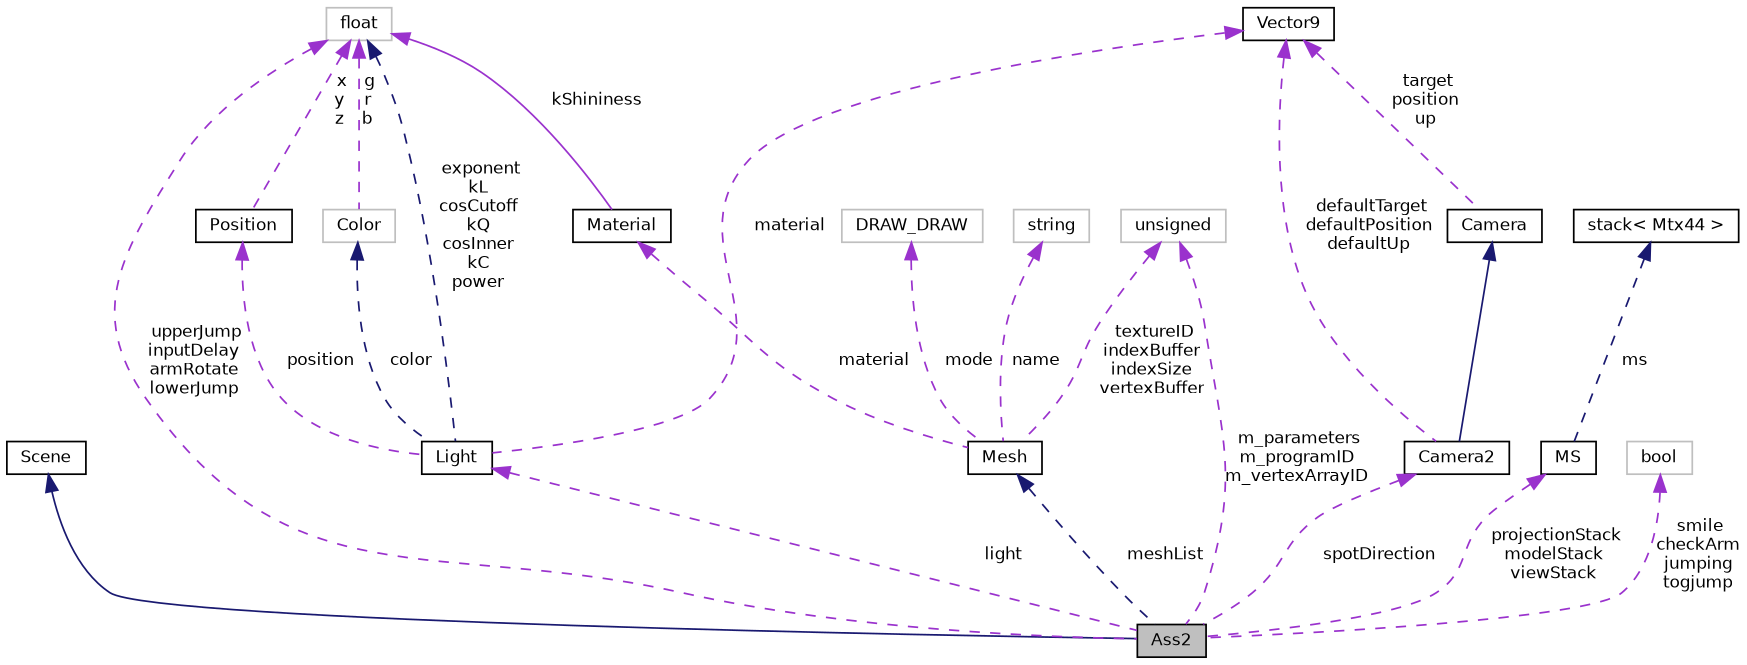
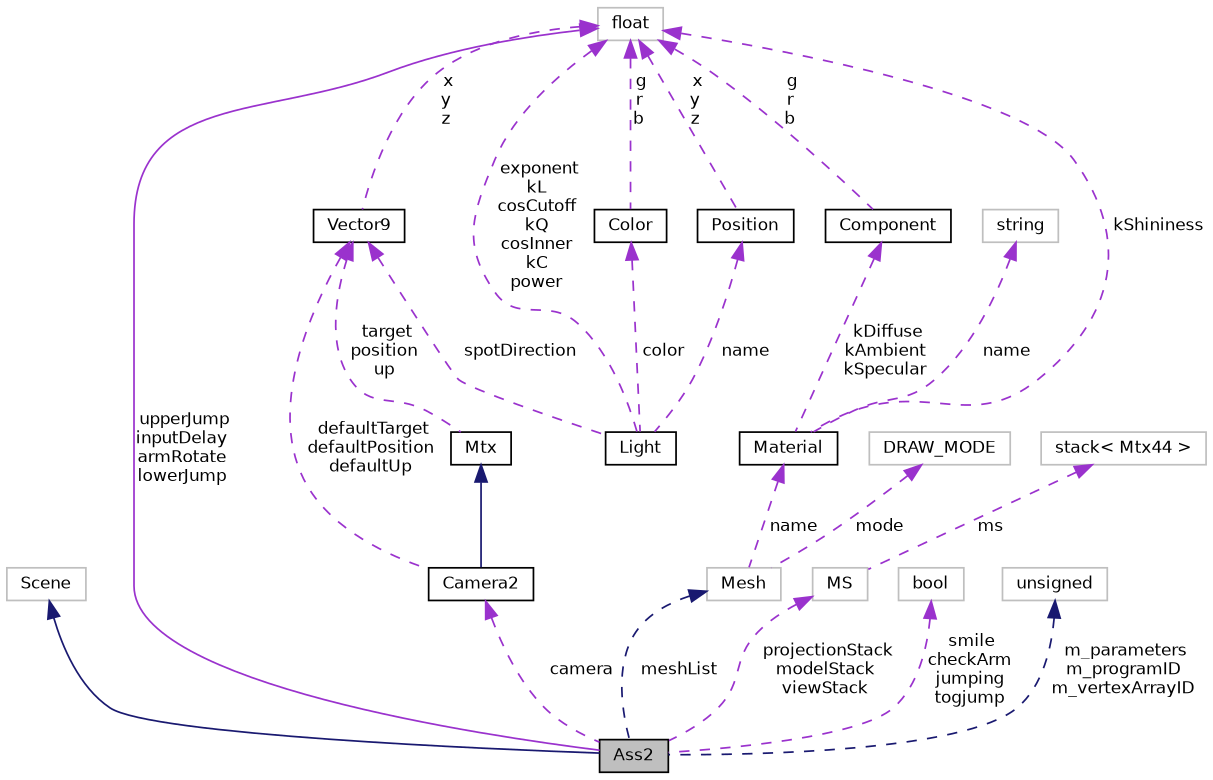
edge "Vector9" -> "float": added, label "x y z"
edge "Material" -> "float": style solid -> dashed
node "Color": color grey75 -> black
edge "Light" -> "Vector9": label " material" -> " spotDirection"
node "Component": added
node "DRAW_DRAW": label "DRAW_DRAW" -> "DRAW_MODE"
node "Camera": label "Camera" -> "Mtx"
node "stack< Mtx44 >": color black -> grey75
edge "Light" -> "float": color midnightblue -> darkorchid3
edge "Mesh" -> "string": now "Material" -> "string"
edge "Mesh" -> "unsigned": removed, label "textureID indexBuffer indexSize vertexBuffer"
edge "MS" -> "stack< Mtx44 >": color midnightblue -> darkorchid3
edge "Light" -> "Position": label " position" -> " name"
edge "Light" -> "Color": color midnightblue -> darkorchid3
edge "Mesh" -> "Material": label " material" -> " name"
edge "Ass2" -> "unsigned": color darkorchid3 -> midnightblue
node "Scene": color black -> grey75
node "Mesh": color black -> grey75
node "MS": color black -> grey75
edge "Ass2" -> "Light": removed, label "light"
edge "Ass2" -> "Camera2": label " spotDirection" -> " camera"
edge "Ass2" -> "float": style dashed -> solid
